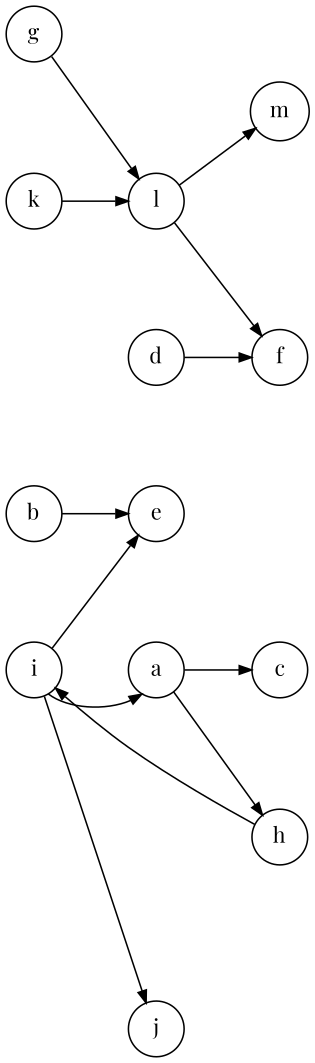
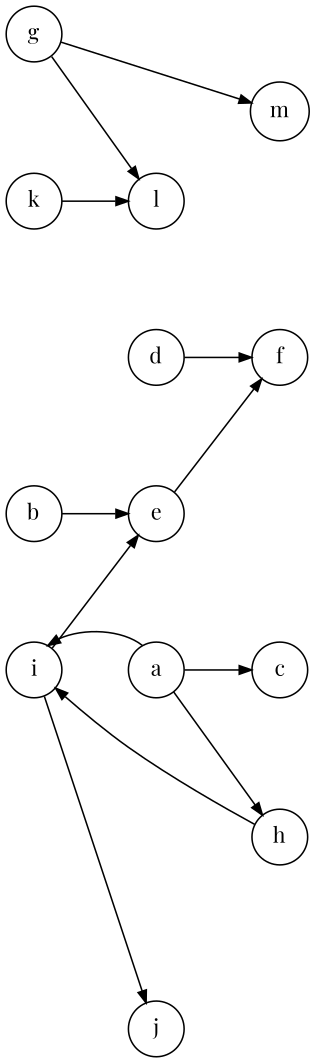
edge "l" -> "m": now "g" -> "m"
edge "l" -> "f": now "e" -> "f"
edge "i" -> "a": reversed
